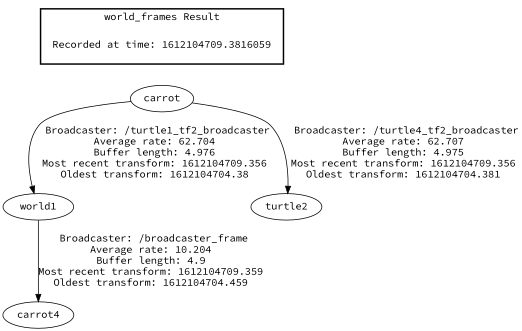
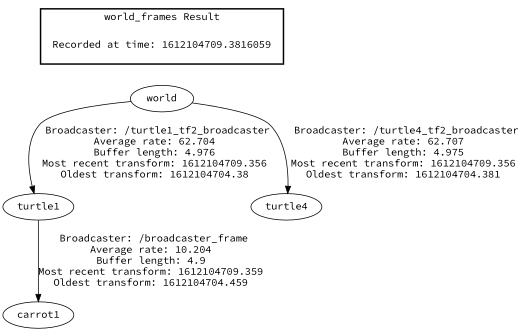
node "carrot": label "carrot" -> "world"
node "world1": label "world1" -> "turtle1"
node "turtle2": label "turtle2" -> "turtle4"
node "carrot4": label "carrot4" -> "carrot1"
